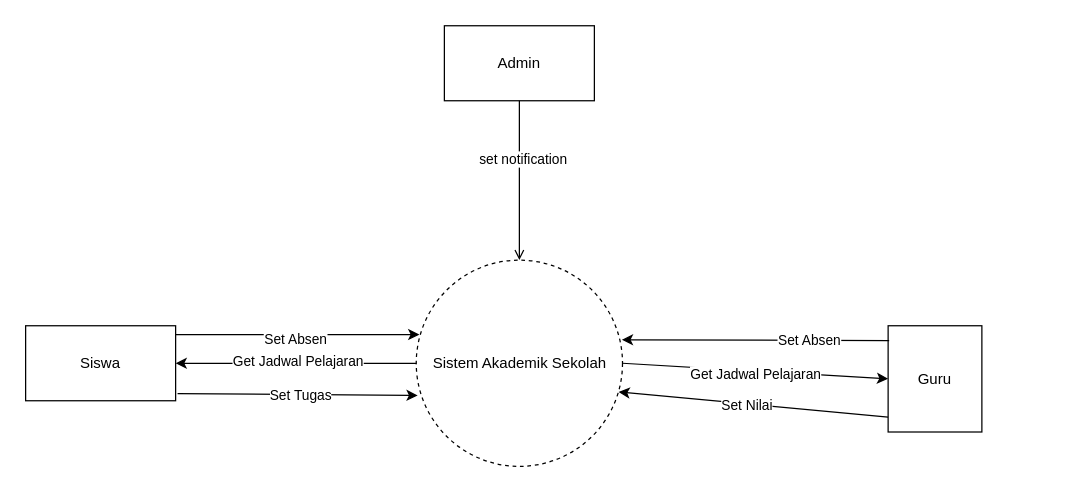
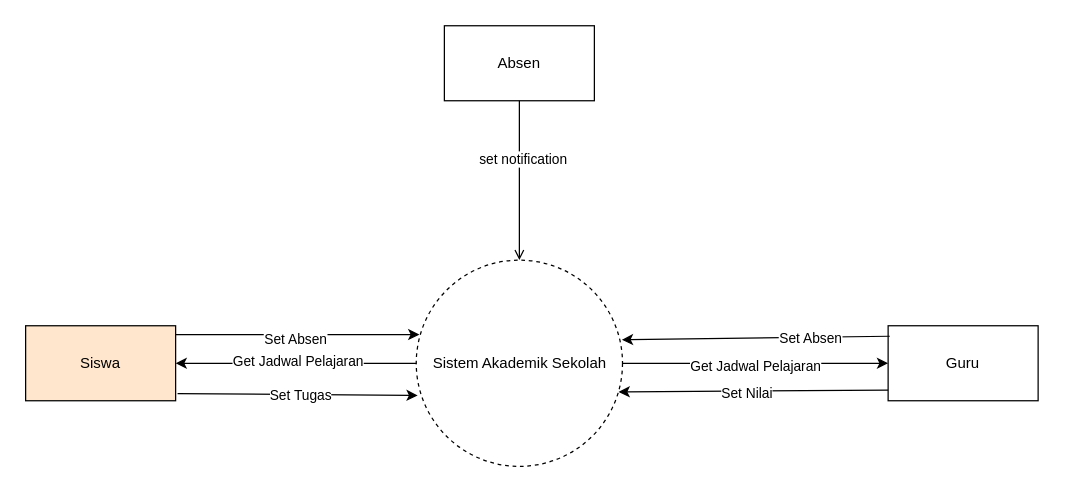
node "Admin": label "Admin" -> "Absen"
node "Siswa": fillcolor #ffffff -> #ffe6cc
node "Guru": size 94x106 -> 150x75
